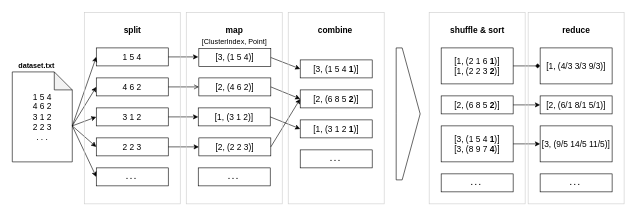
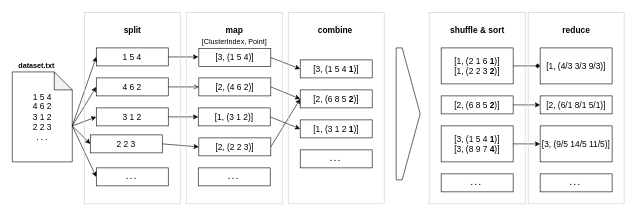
node "2 2 3": moved (132, 147) -> (126, 144)
